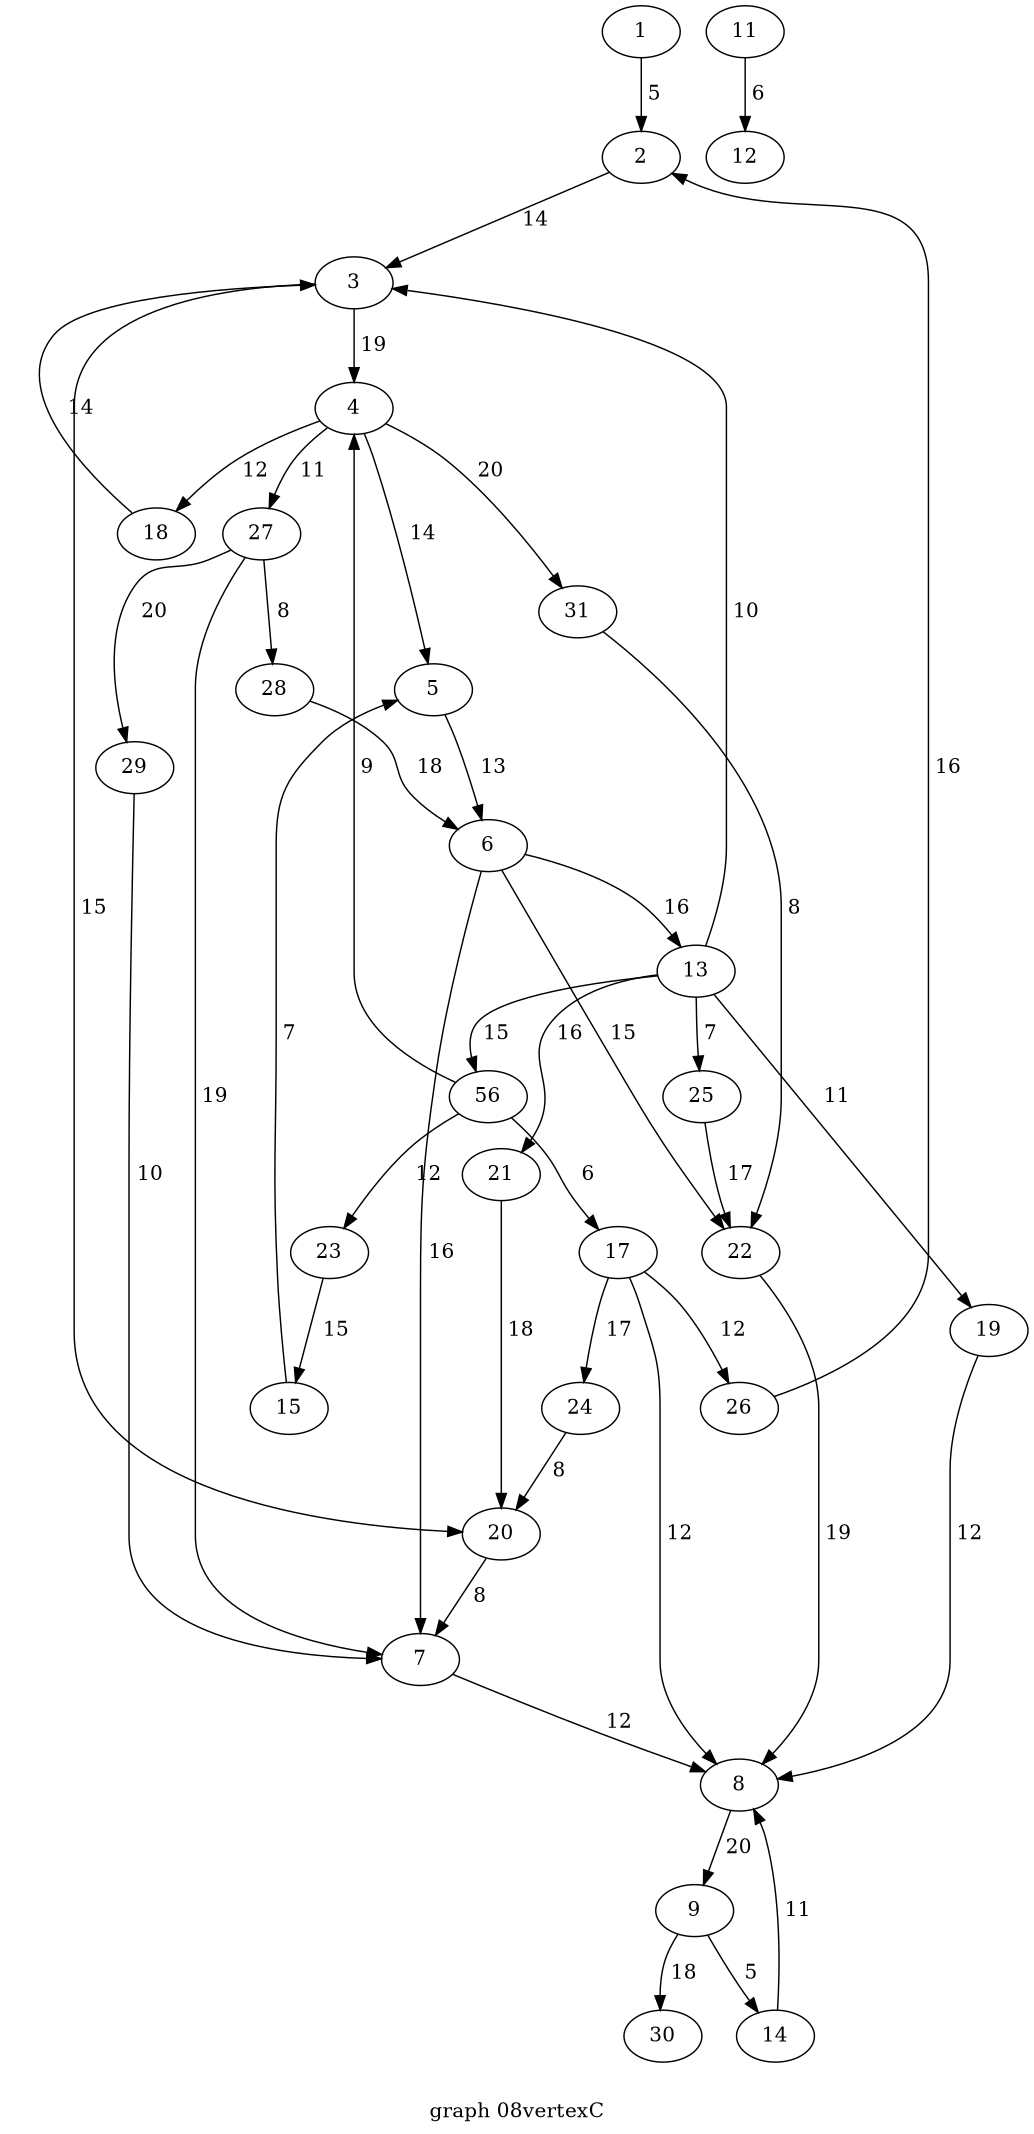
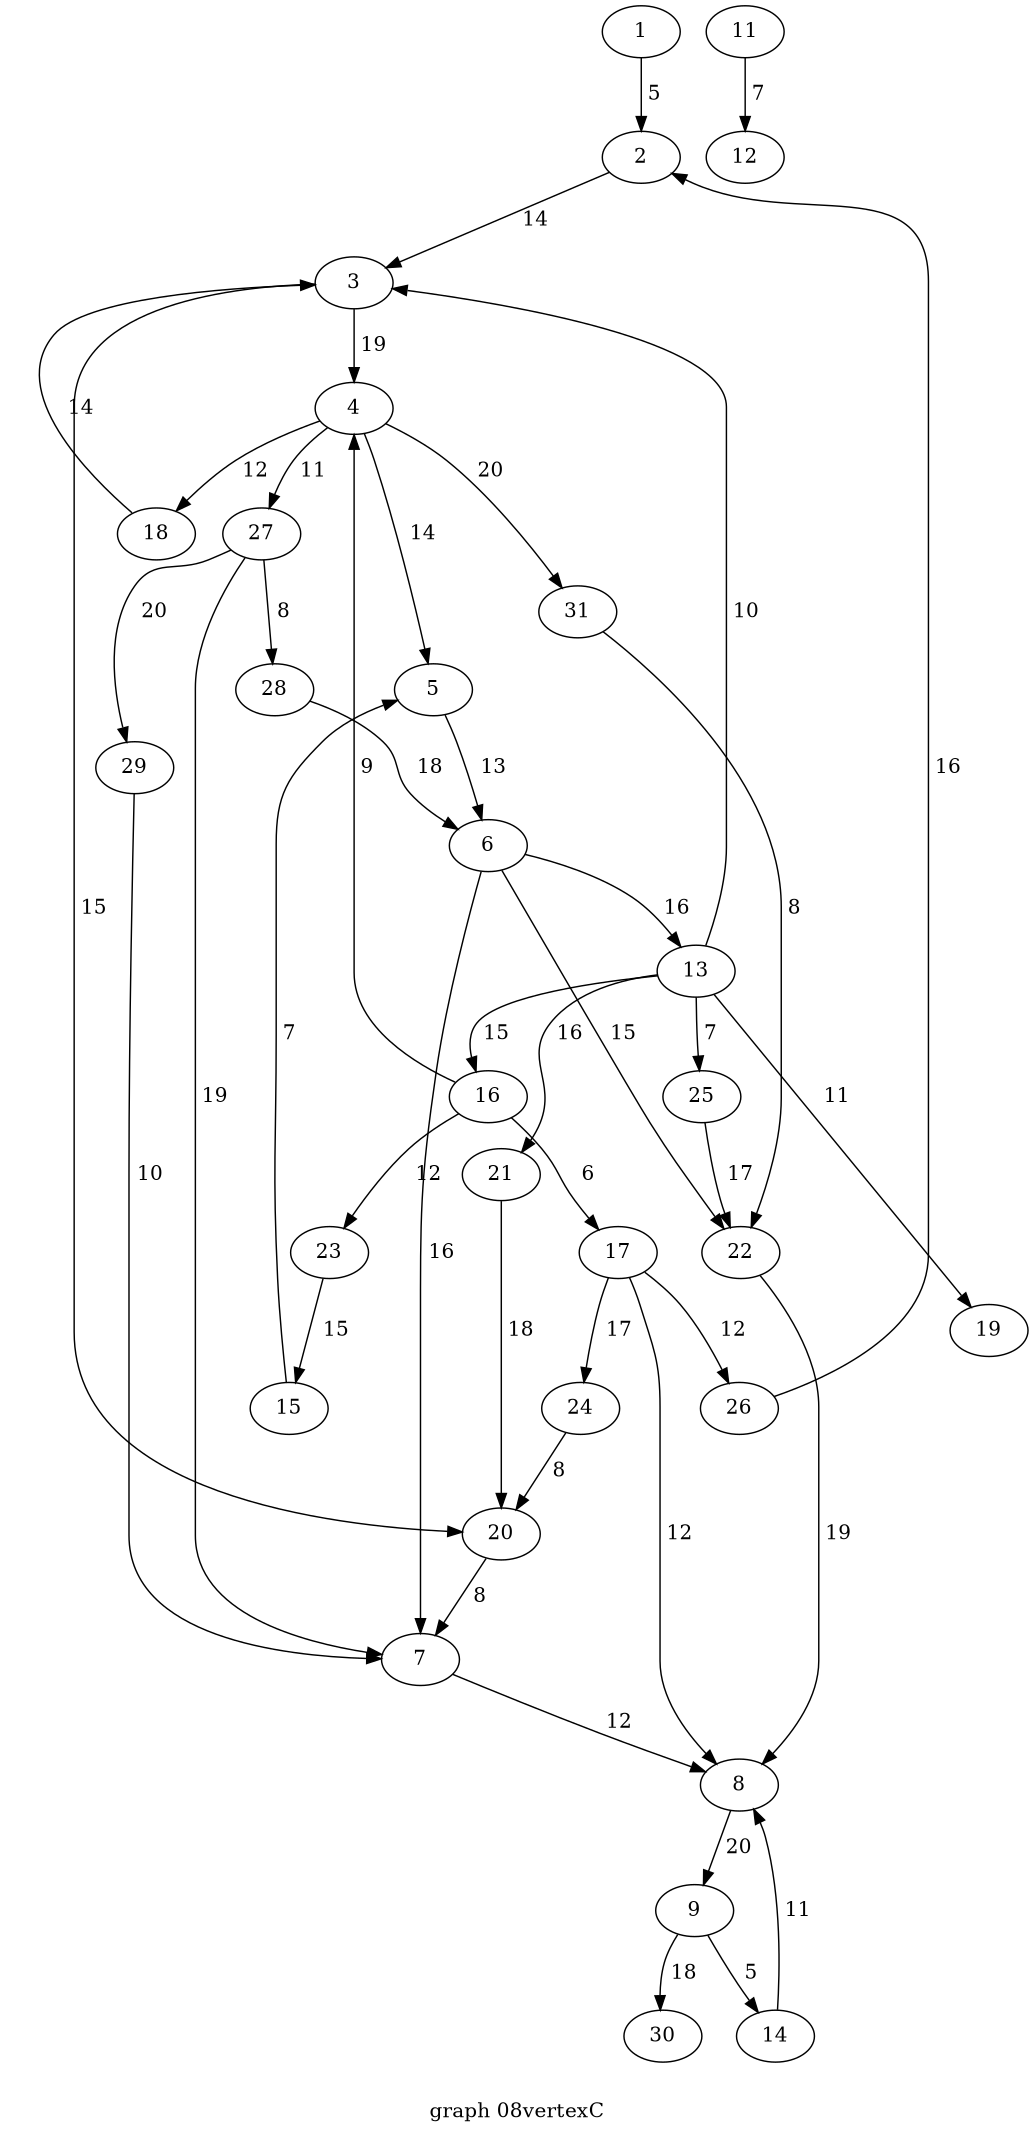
edge "11" -> "12": label " 6 " -> " 7 "
node "56": label "56" -> "16"
edge "19" -> "8": removed, label "12"
